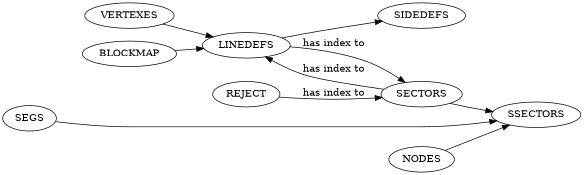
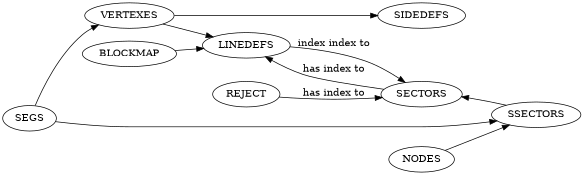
edge "LINEDEFS" -> "SIDEDEFS": now "VERTEXES" -> "SIDEDEFS"
edge "LINEDEFS" -> "SECTORS": label "has index to" -> "index index to"
edge "SEGS" -> "VERTEXES": added
edge "SECTORS" -> "SSECTORS": reversed
